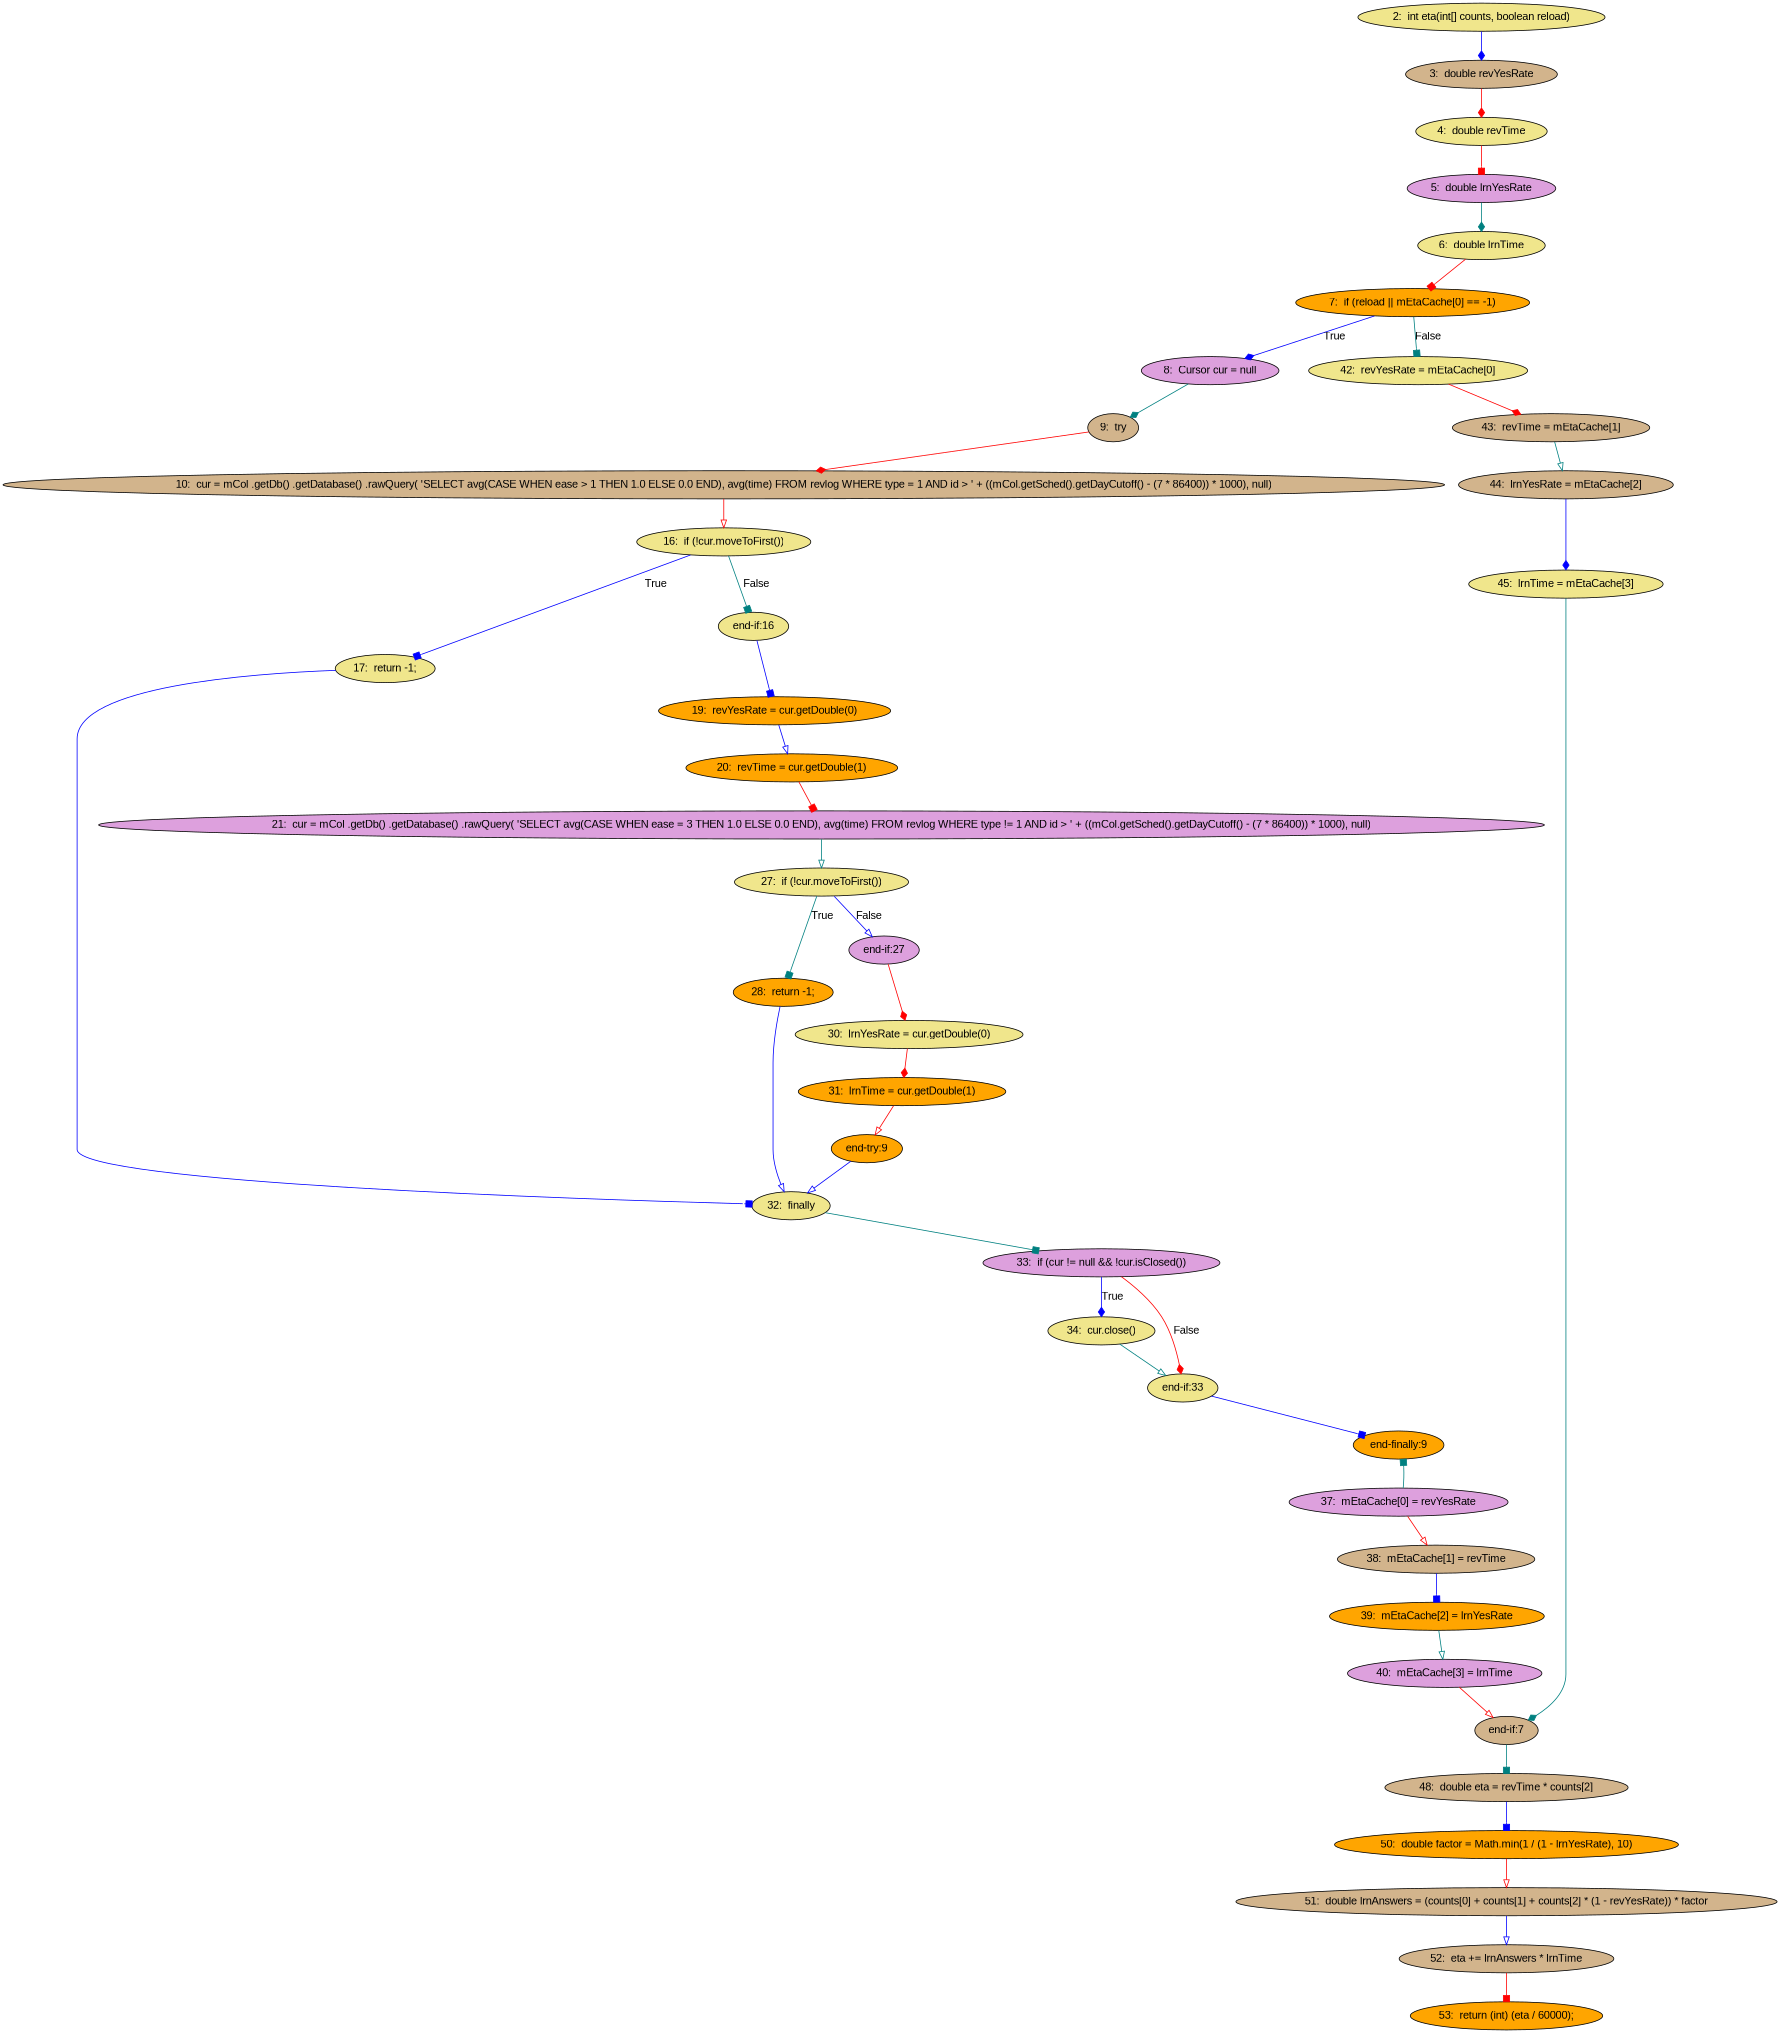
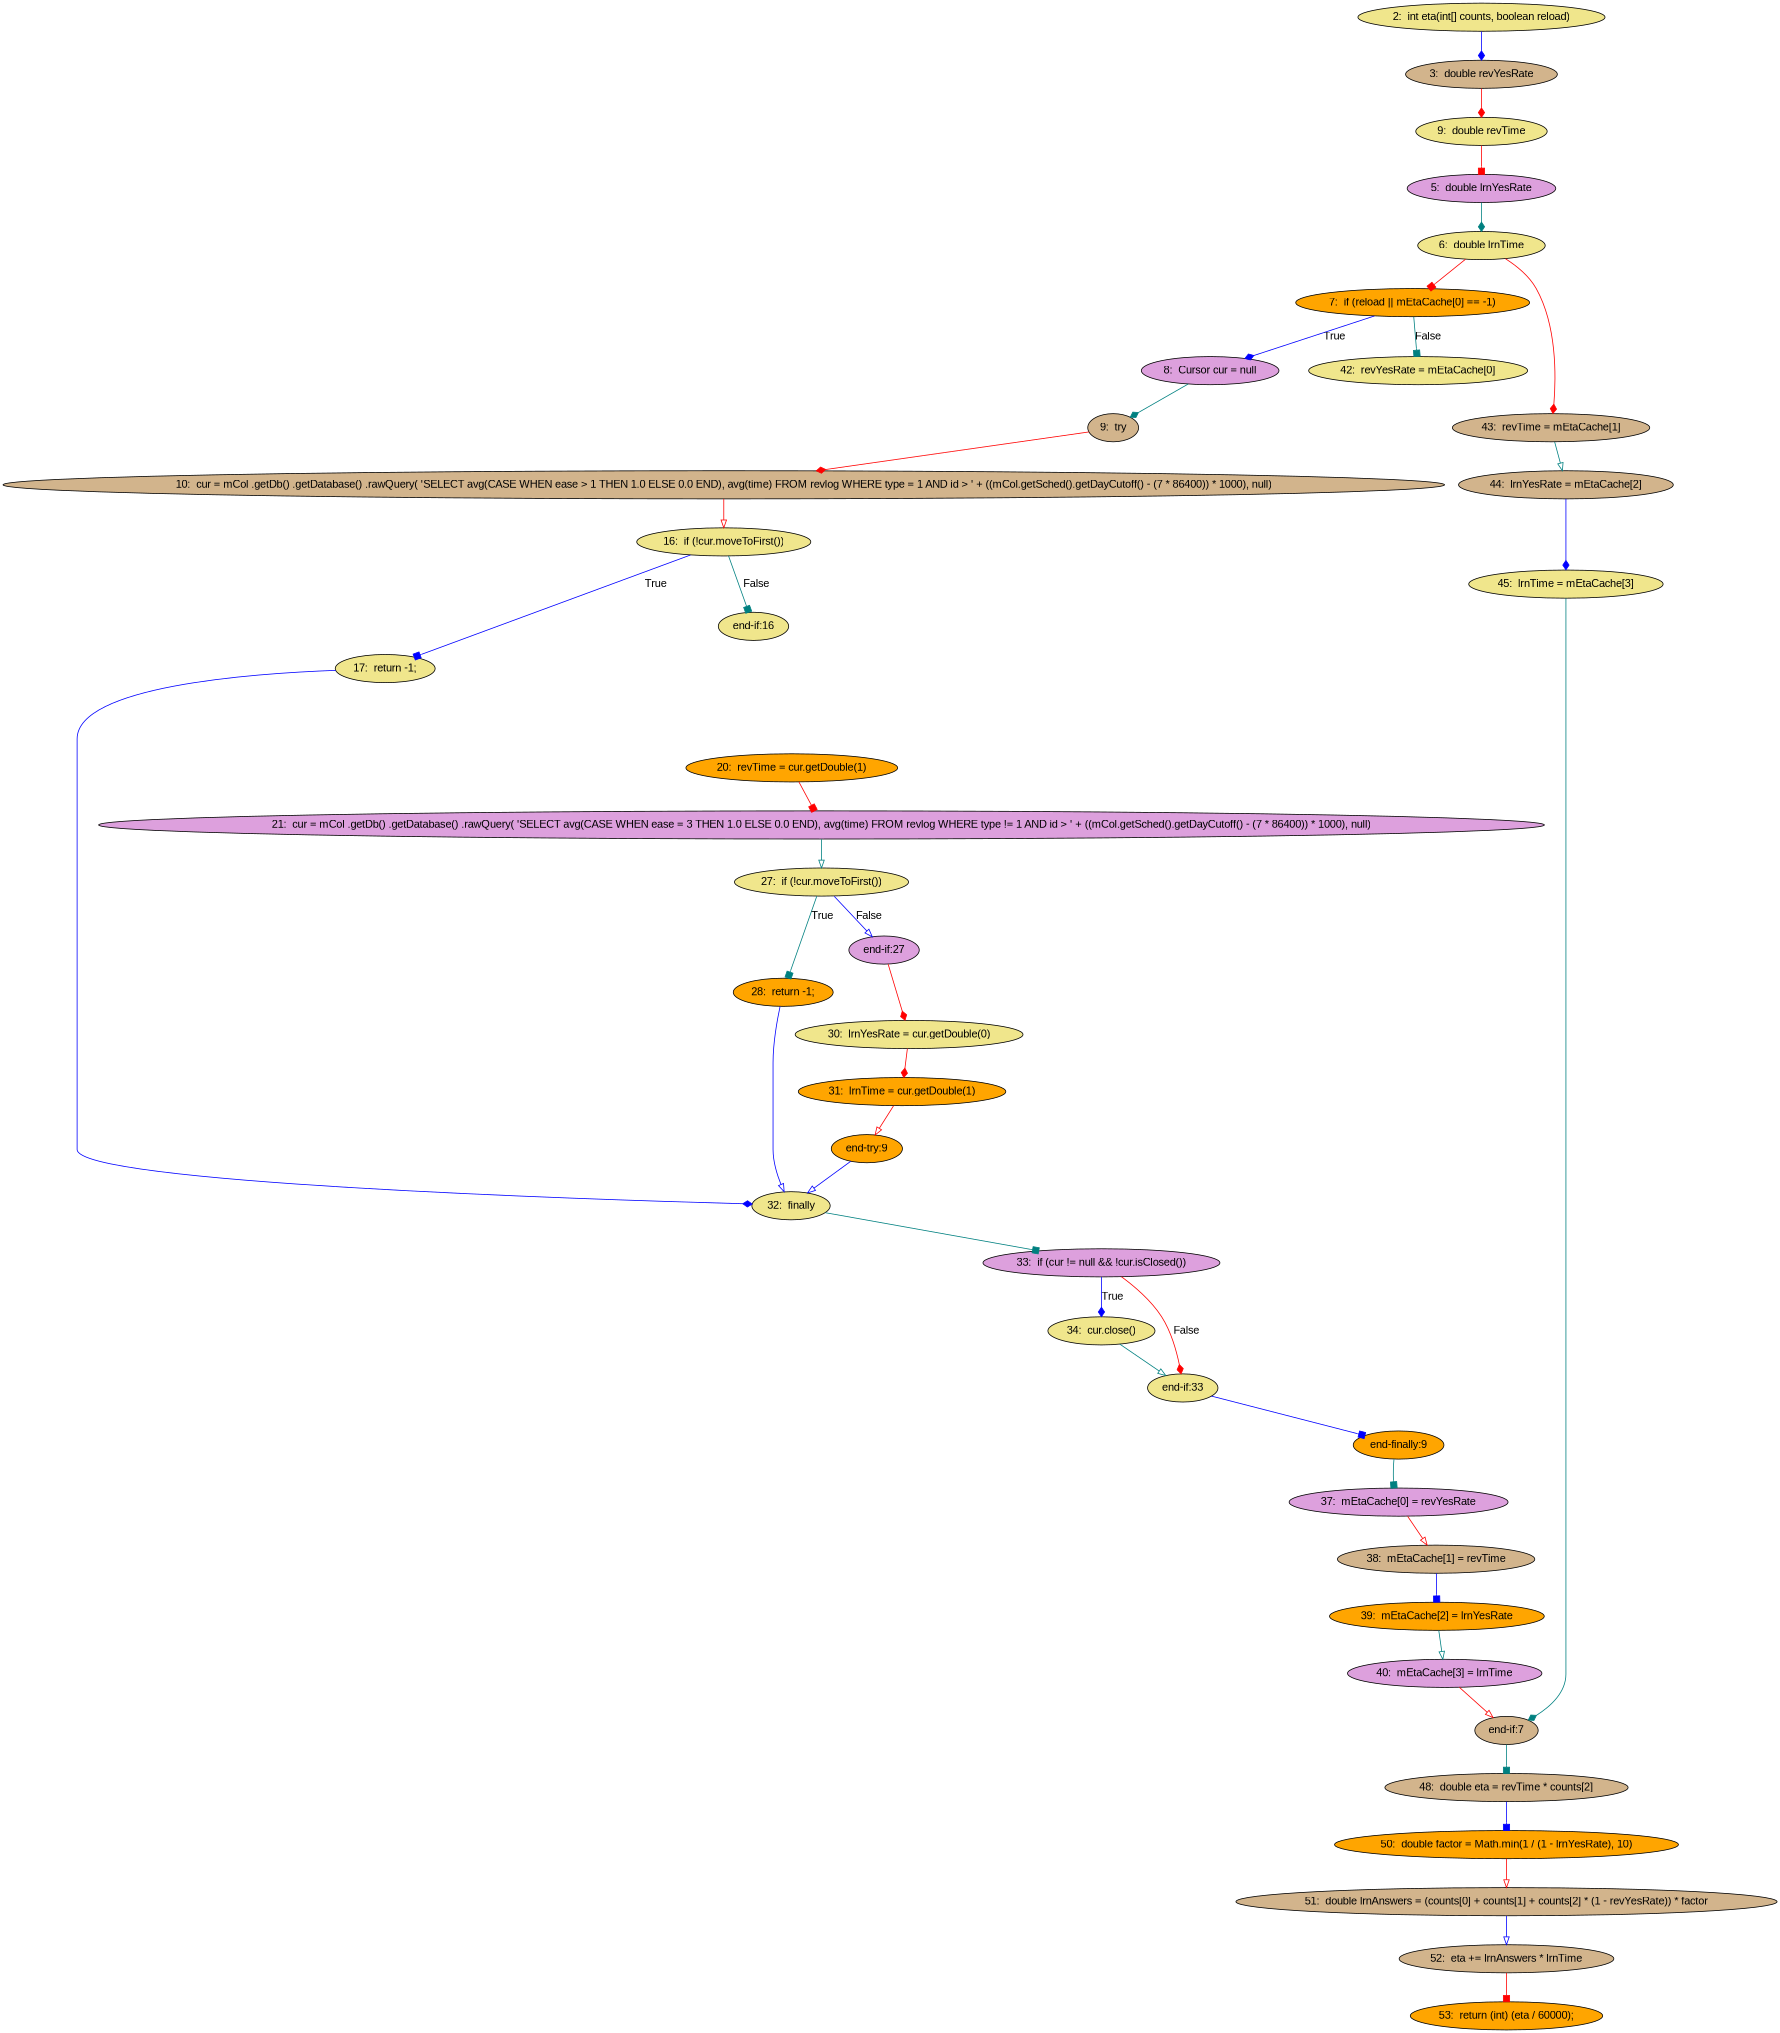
node "4:  double revTime": label "4:  double revTime" -> "9:  double revTime"
edge "42:  revYesRate = mEtaCache[0]" -> "43:  revTime = mEtaCache[1]": now "6:  double lrnTime" -> "43:  revTime = mEtaCache[1]"
node "19:  revYesRate = cur.getDouble(0)": removed
edge "17:  return -1;" -> "32:  finally": arrowhead box -> diamond
edge "37:  mEtaCache[0] = revYesRate" -> "end-finally:9": reversed
